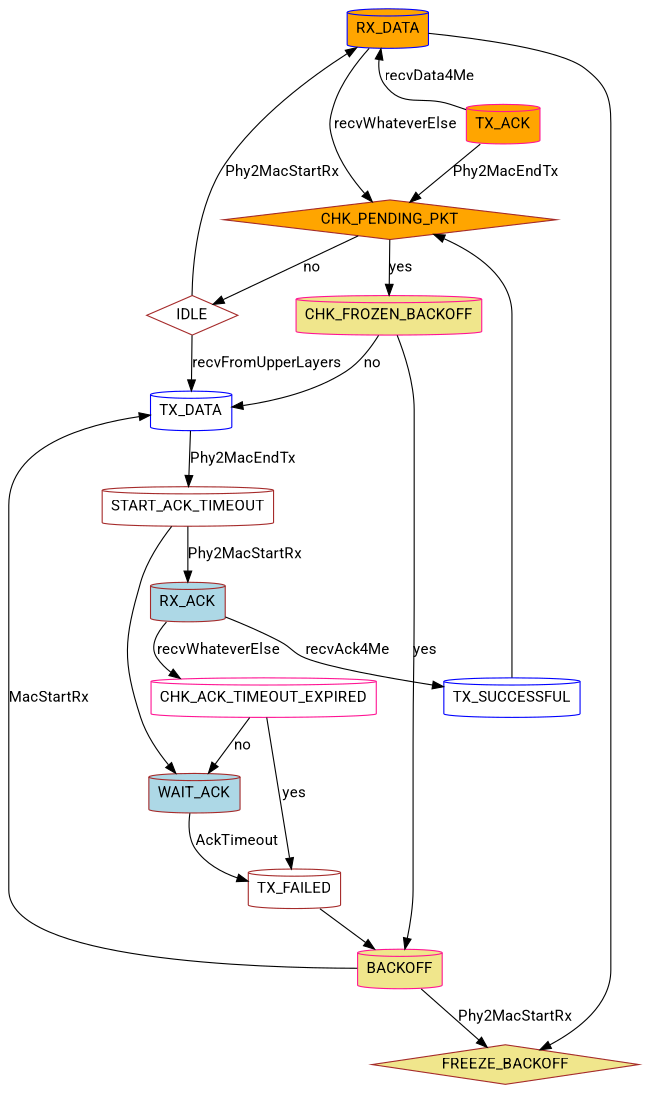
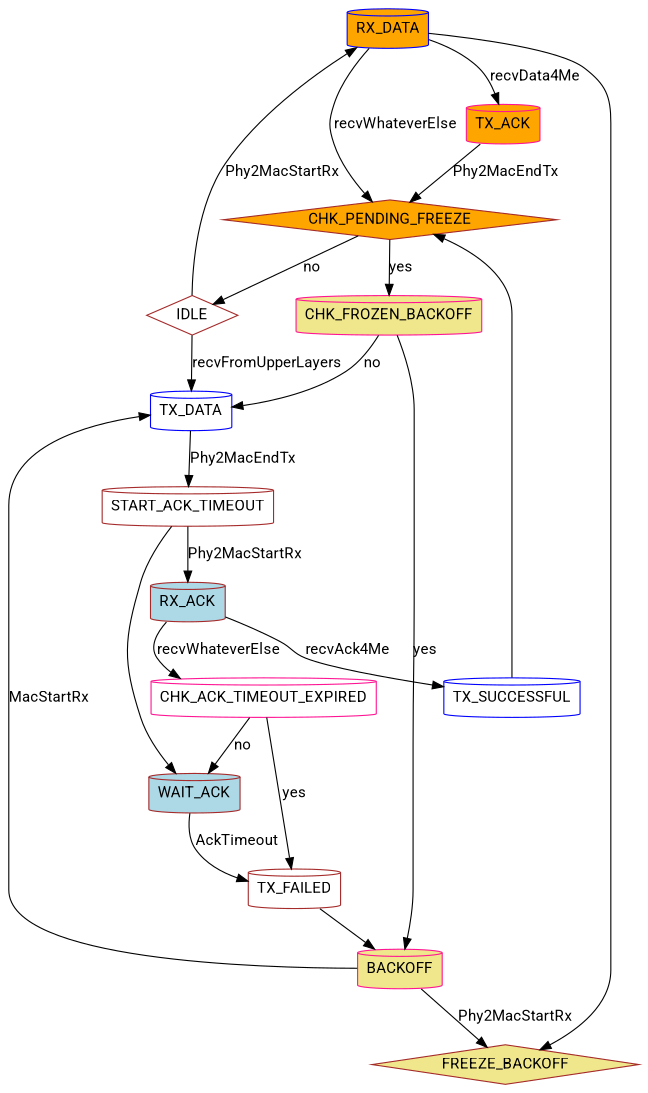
edge "TX_ACK" -> "RX_DATA": reversed
node "CHK_PENDING_PKT": label "CHK_PENDING_PKT" -> "CHK_PENDING_FREEZE"
